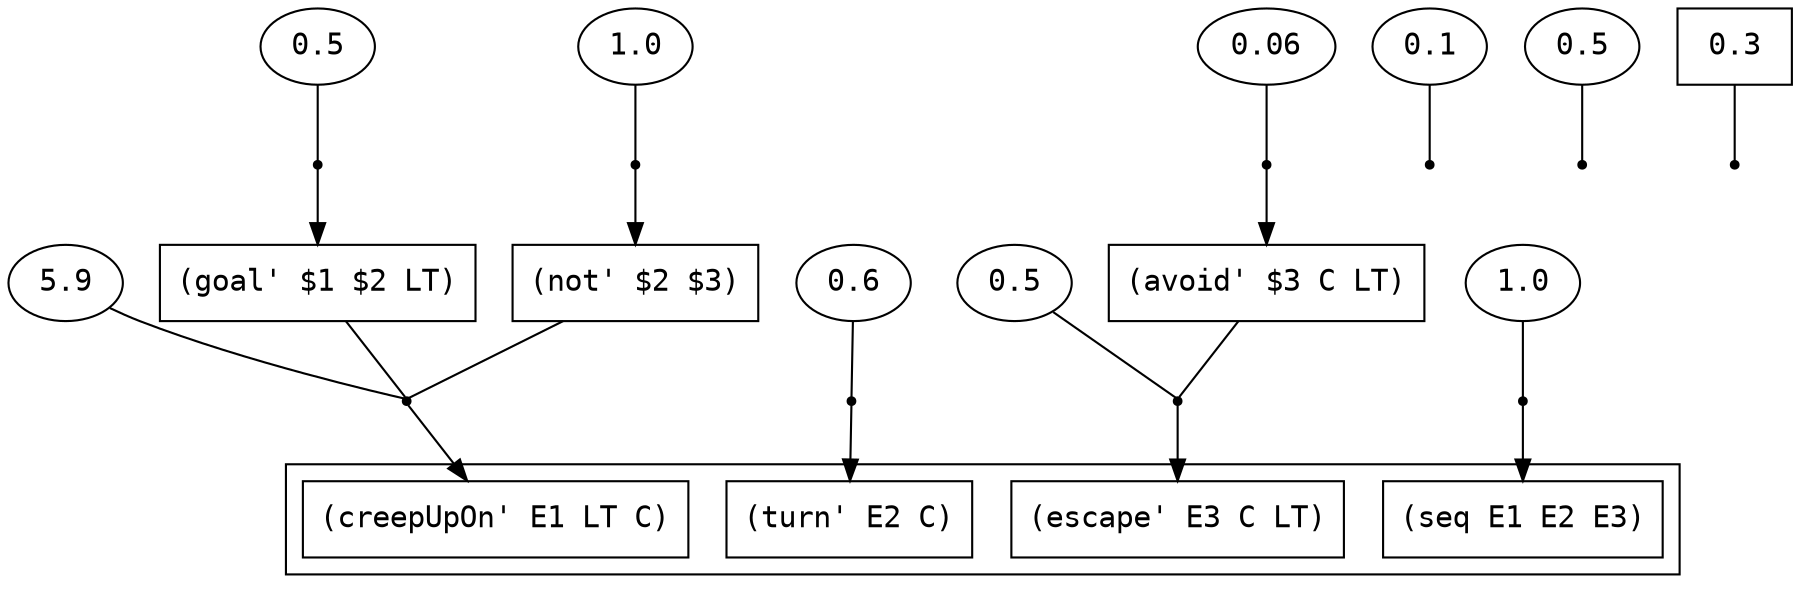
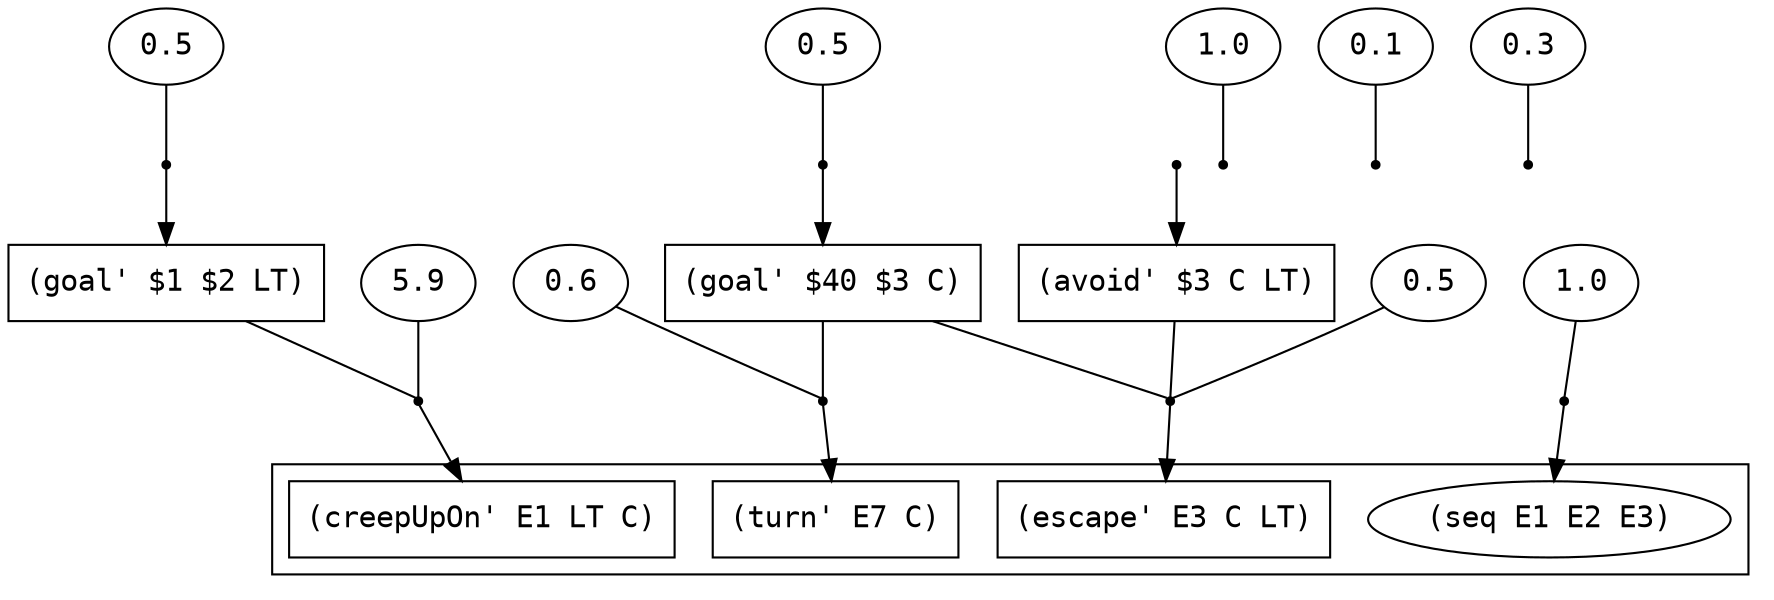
node "0.06": removed
node "0.3": shape box -> ellipse
node "(not' $2 $3)": removed
node "(goal' $40 $3 C)": added
node "(turn' E2 C)": label "(turn' E2 C)" -> "(turn' E7 C)"
node "(seq E1 E2 E3)": shape box -> ellipse
